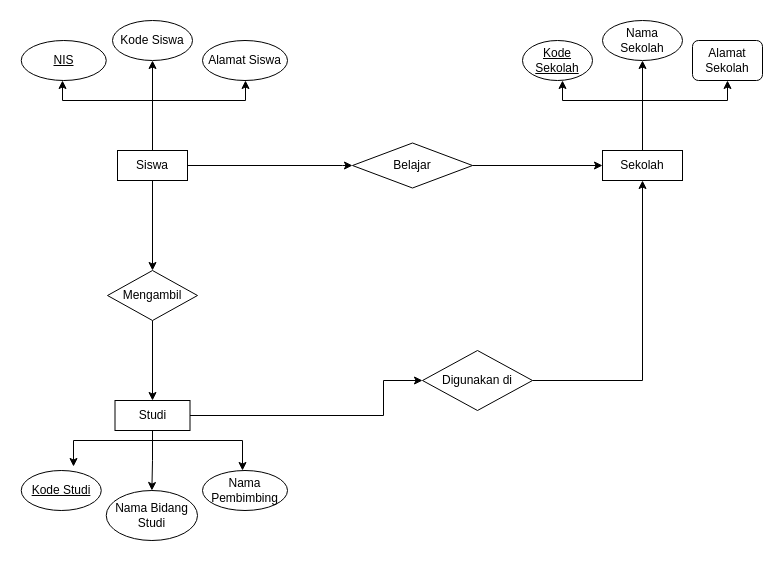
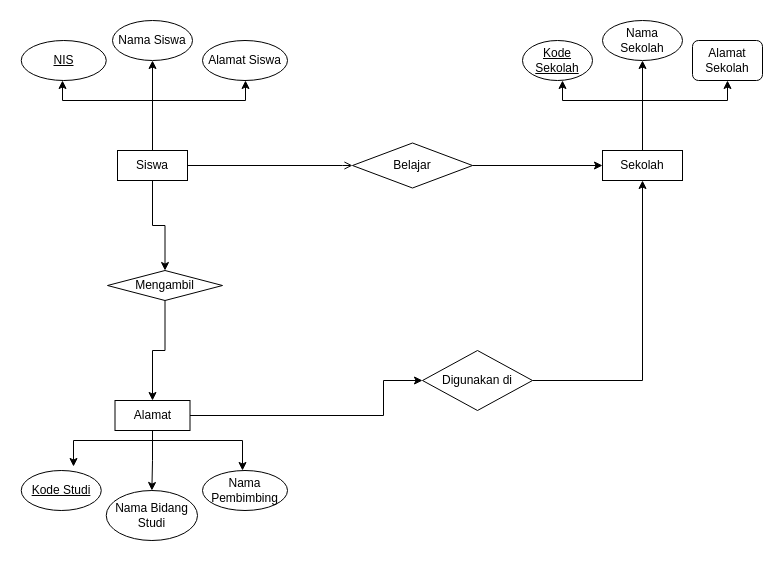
node "Kode Siswa": label "Kode Siswa" -> "Nama Siswa"
edge "Siswa" -> "Belajar": arrowhead classic -> open
node "Mengambil": size 90x50 -> 115x30
node "Studi": label "Studi" -> "Alamat"
